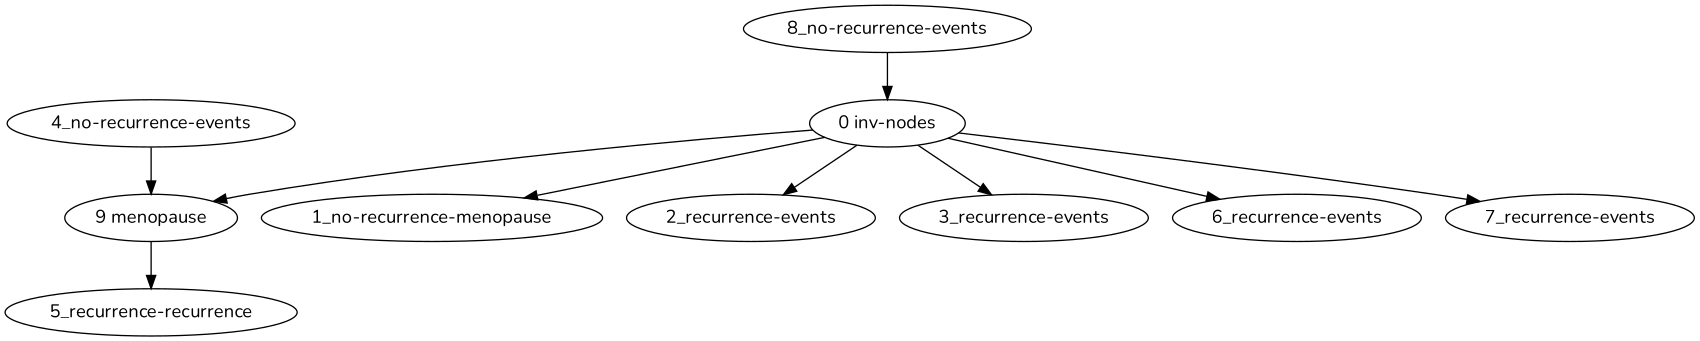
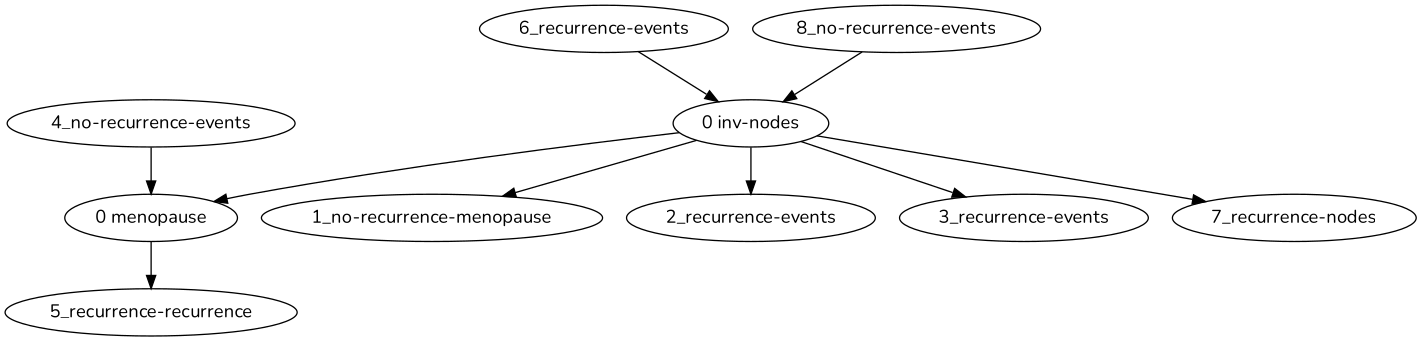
edge "0 inv-nodes" -> "6_recurrence-events": reversed
node "9 menopause": label "9 menopause" -> "0 menopause"
node "7_recurrence-events": label "7_recurrence-events" -> "7_recurrence-nodes"
